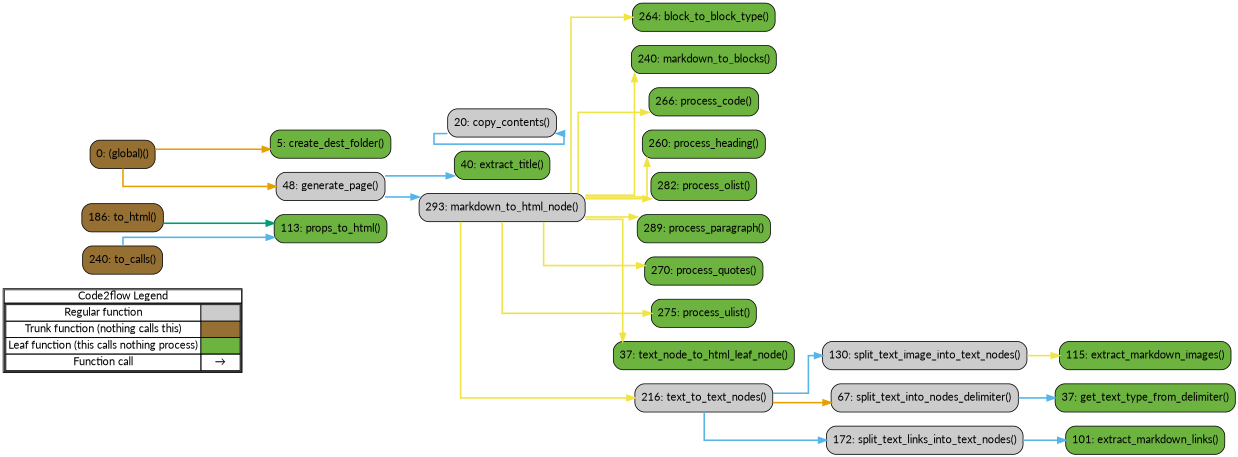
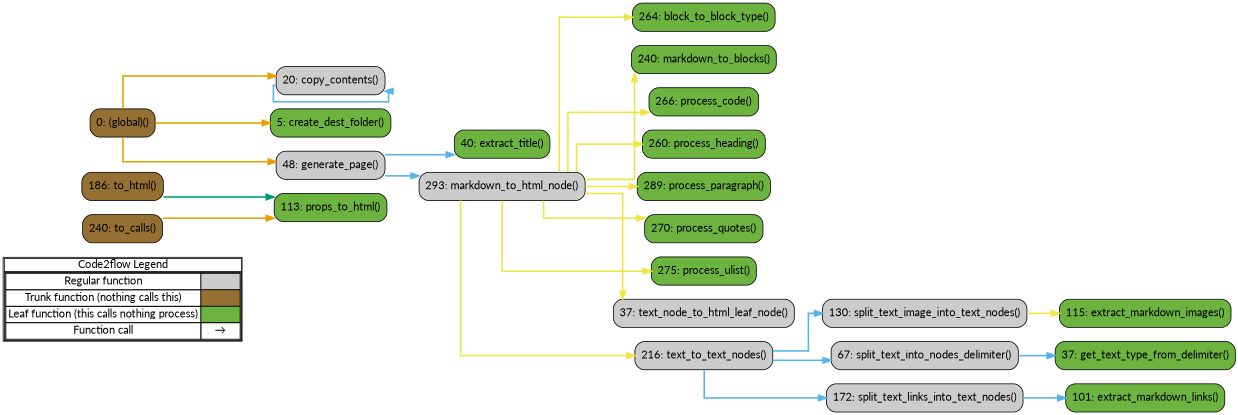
edge "0: (global)()" -> "20: copy_contents()": added
node "282: process_olist()": removed
edge "240: to_calls()" -> "113: props_to_html()": color #56b4e9 -> #e69f00
node "37: text_node_to_html_leaf_node()": fillcolor #6db33f -> #cccccc
edge "216: text_to_text_nodes()" -> "67: split_text_into_nodes_delimiter()": color #e69f00 -> #56b4e9
